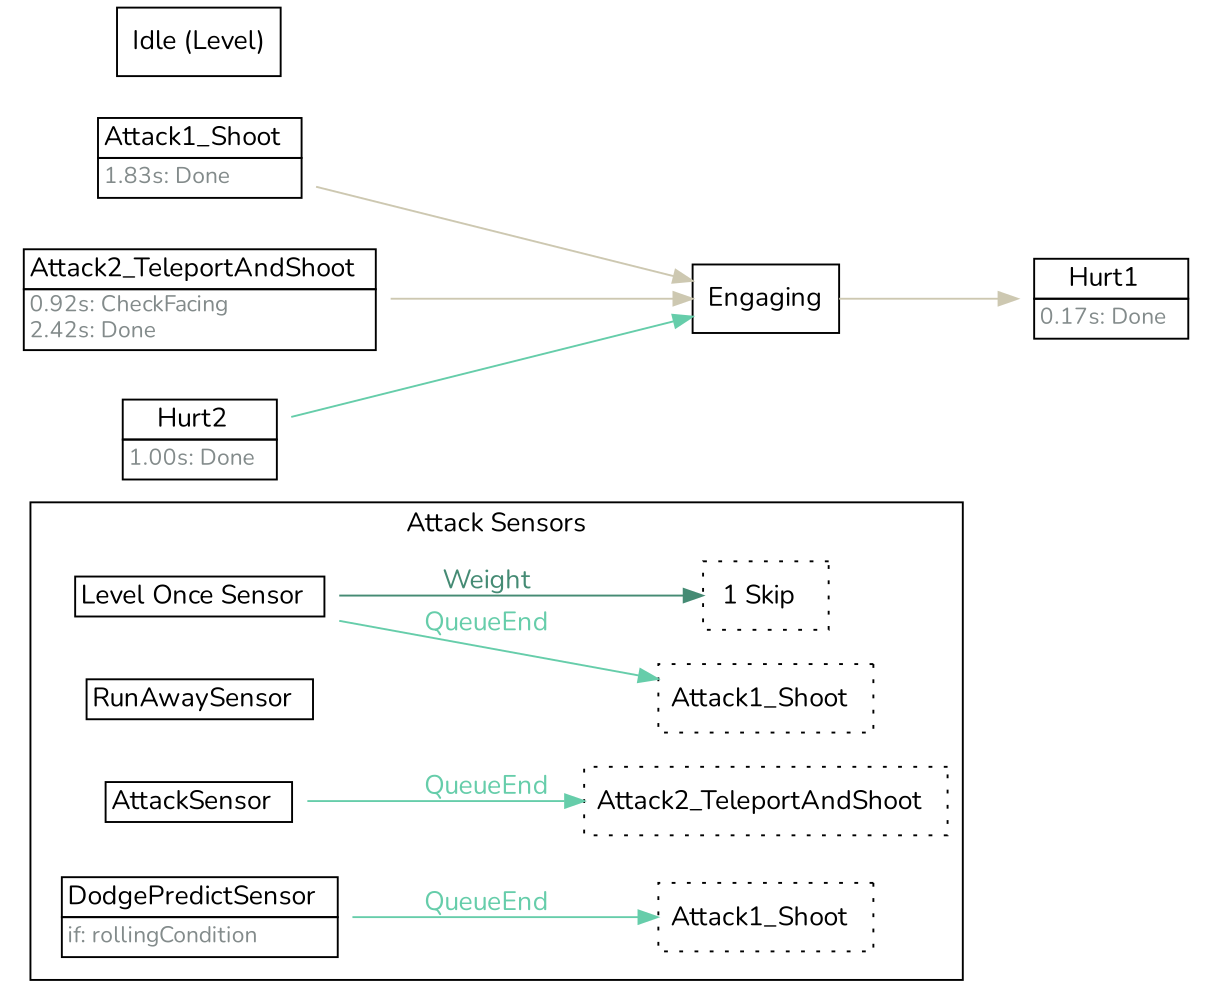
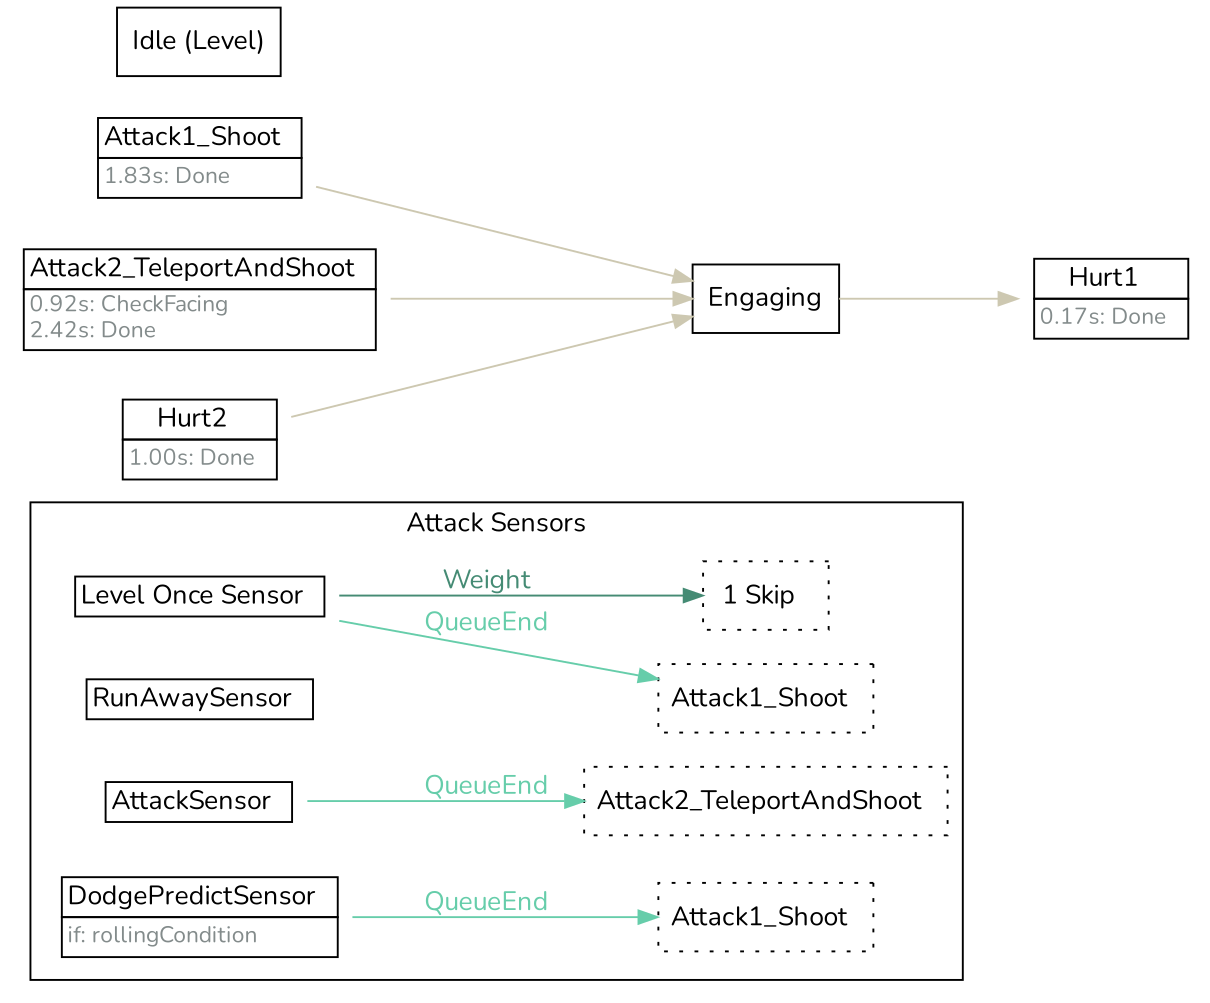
edge "Hurt2" -> "Engaging": color aquamarine3 -> cornsilk3
